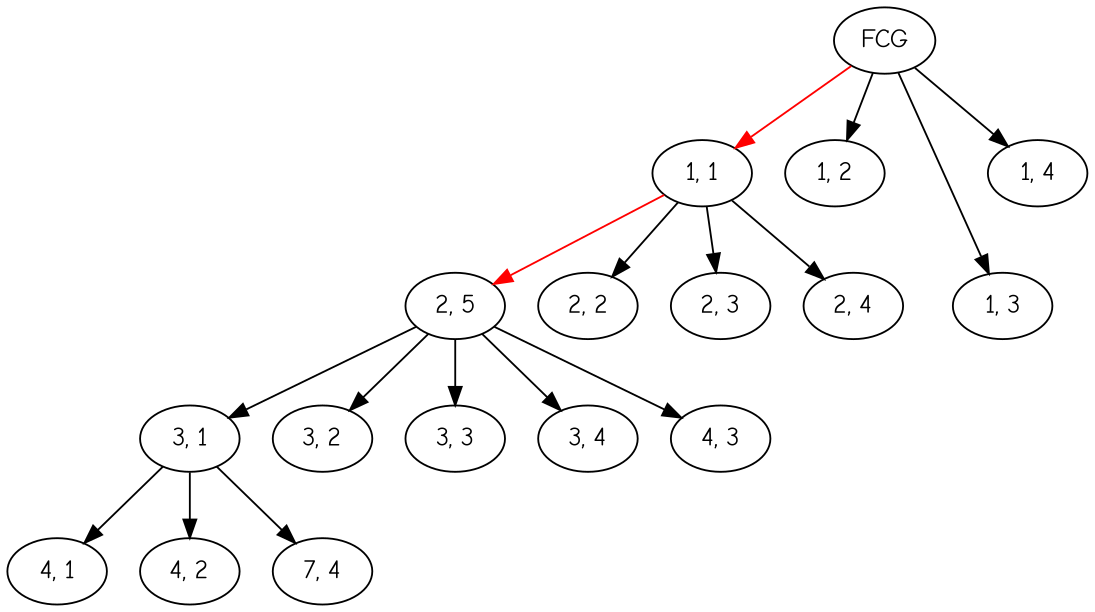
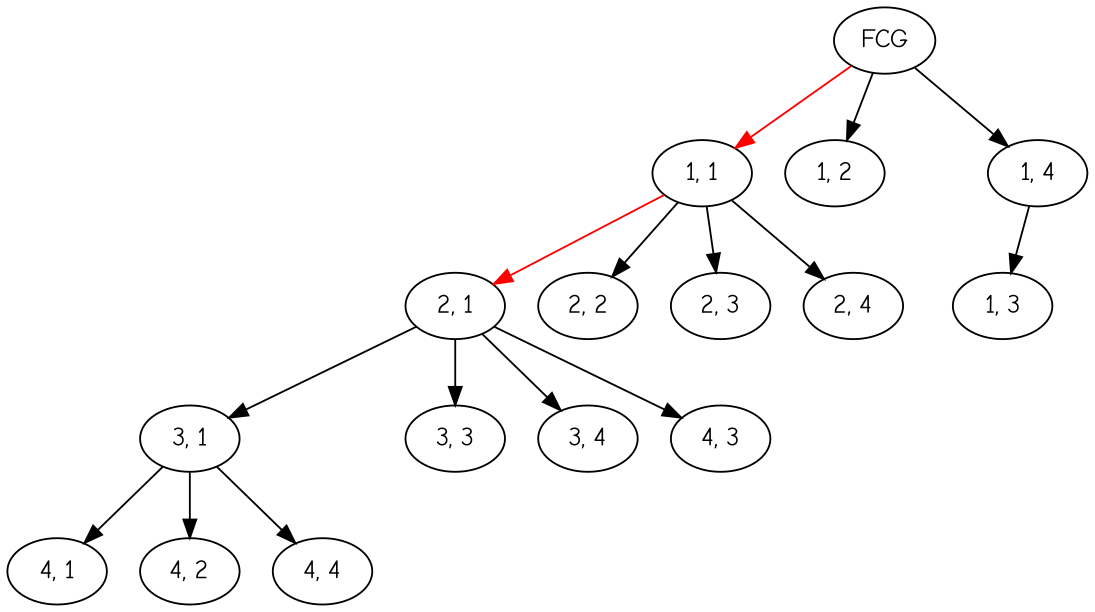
edge "FCG" -> "1, 3": now "1, 4" -> "1, 3"
node "2, 5": label "2, 5" -> "2, 1"
node "3, 2": removed
node "7, 4": label "7, 4" -> "4, 4"
